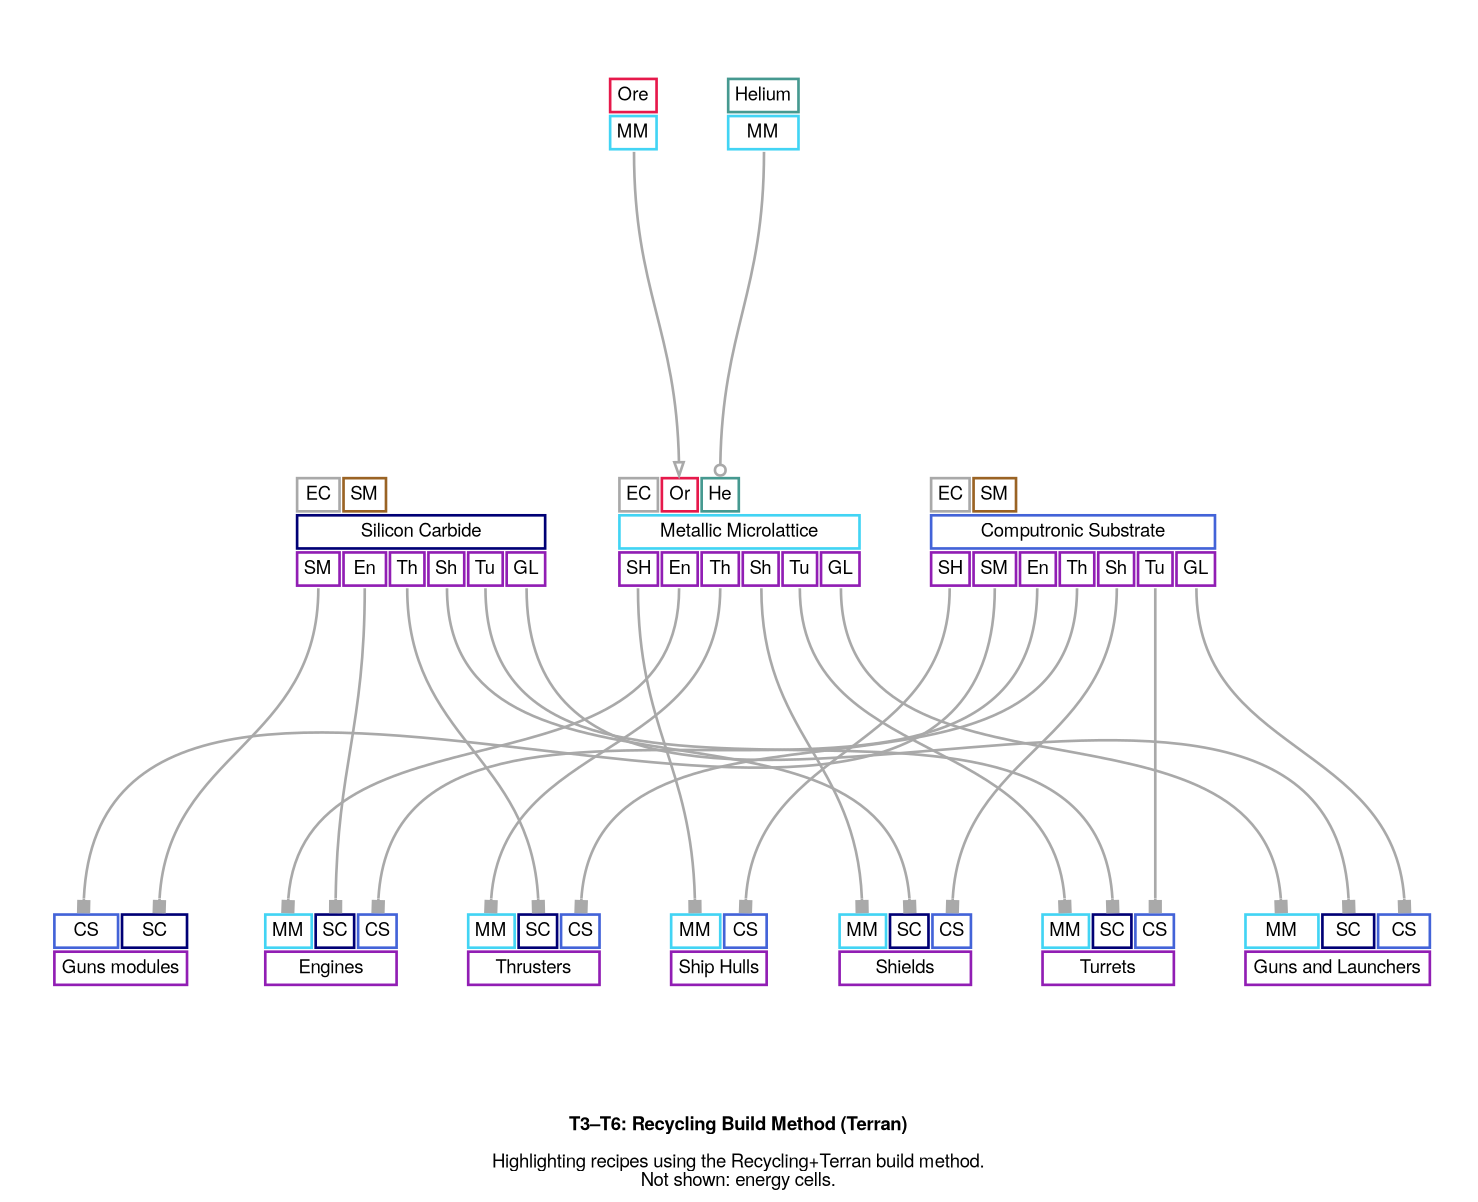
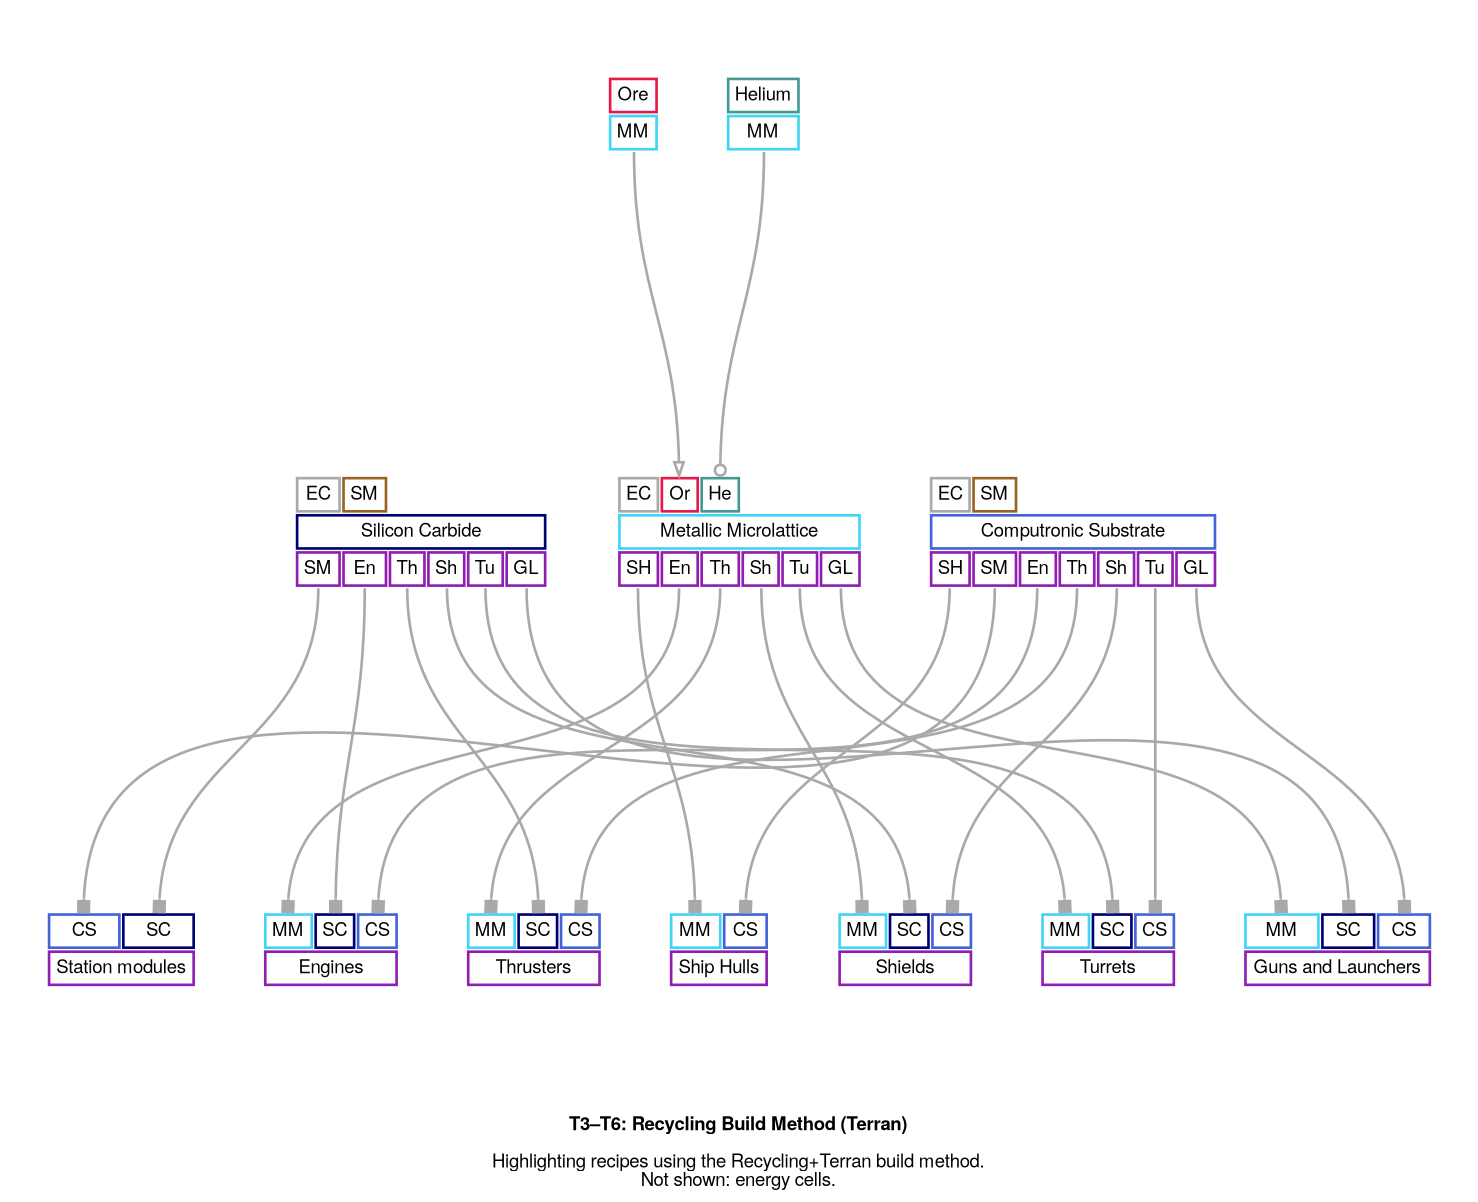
node "CS": text "Guns modules" -> "Station modules"
